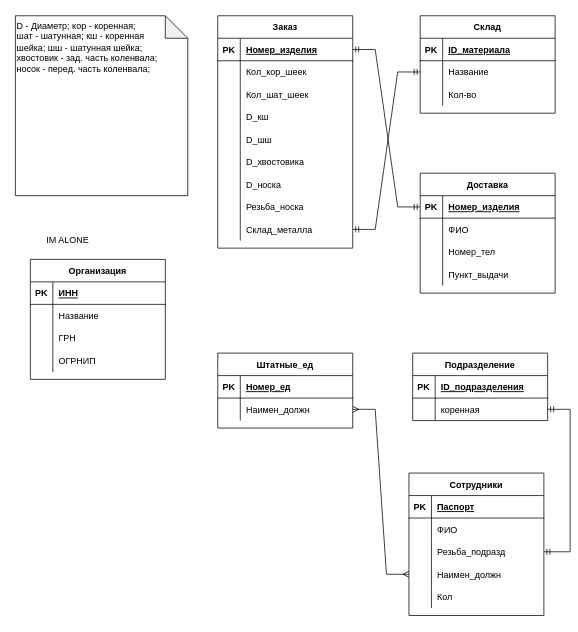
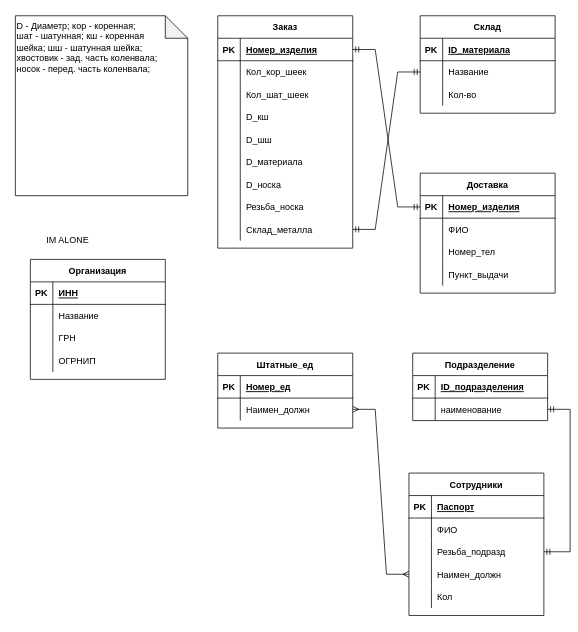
node "D_хвостовика": label "D_хвостовика" -> "D_материала"
node "коренная": label "коренная" -> "наименование"
